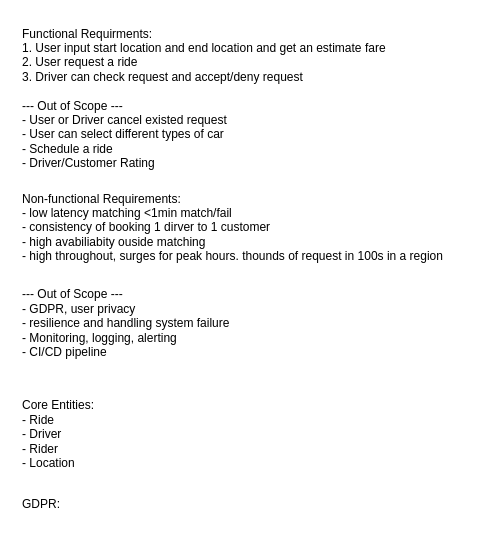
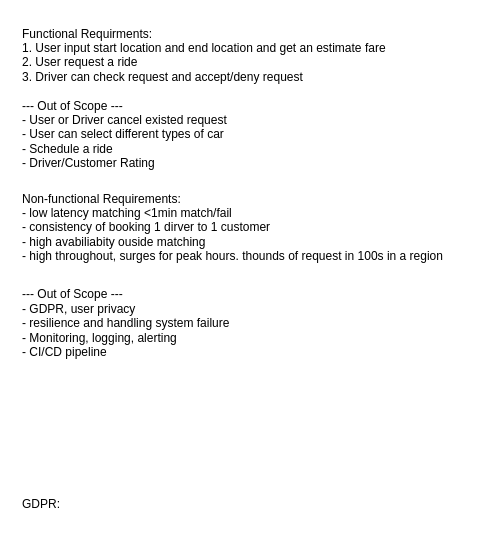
node "Core Entities: - Ride - Driver - Rider - Location": removed
